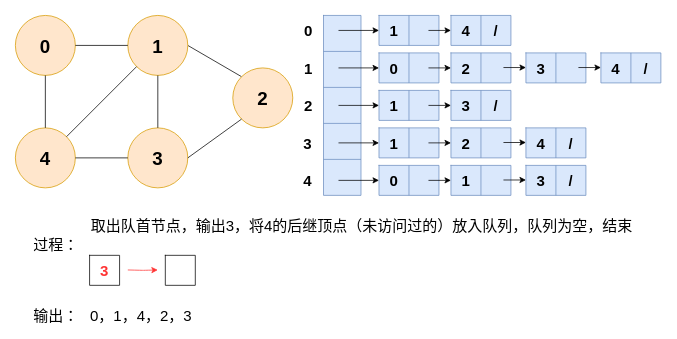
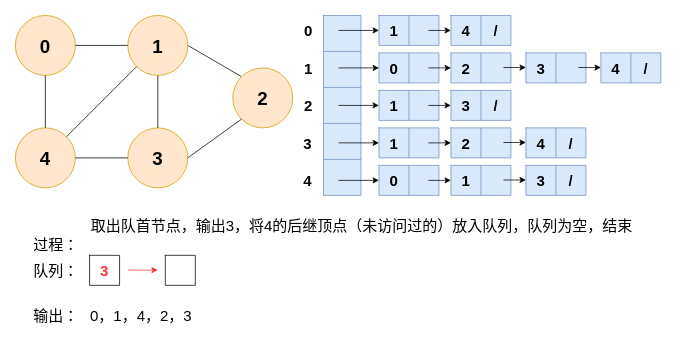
node "队列：": added
